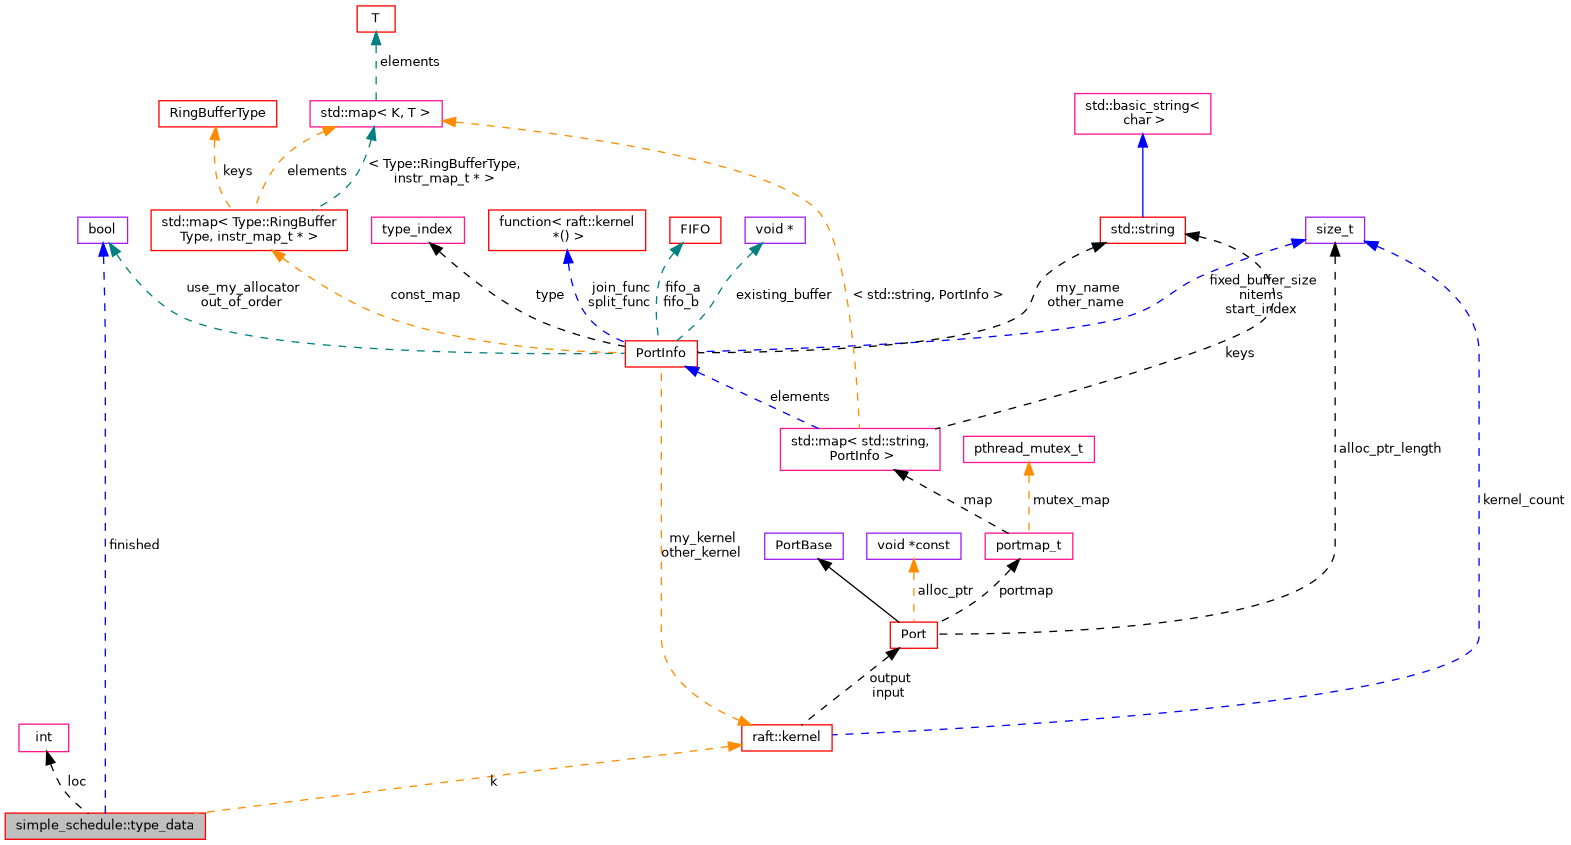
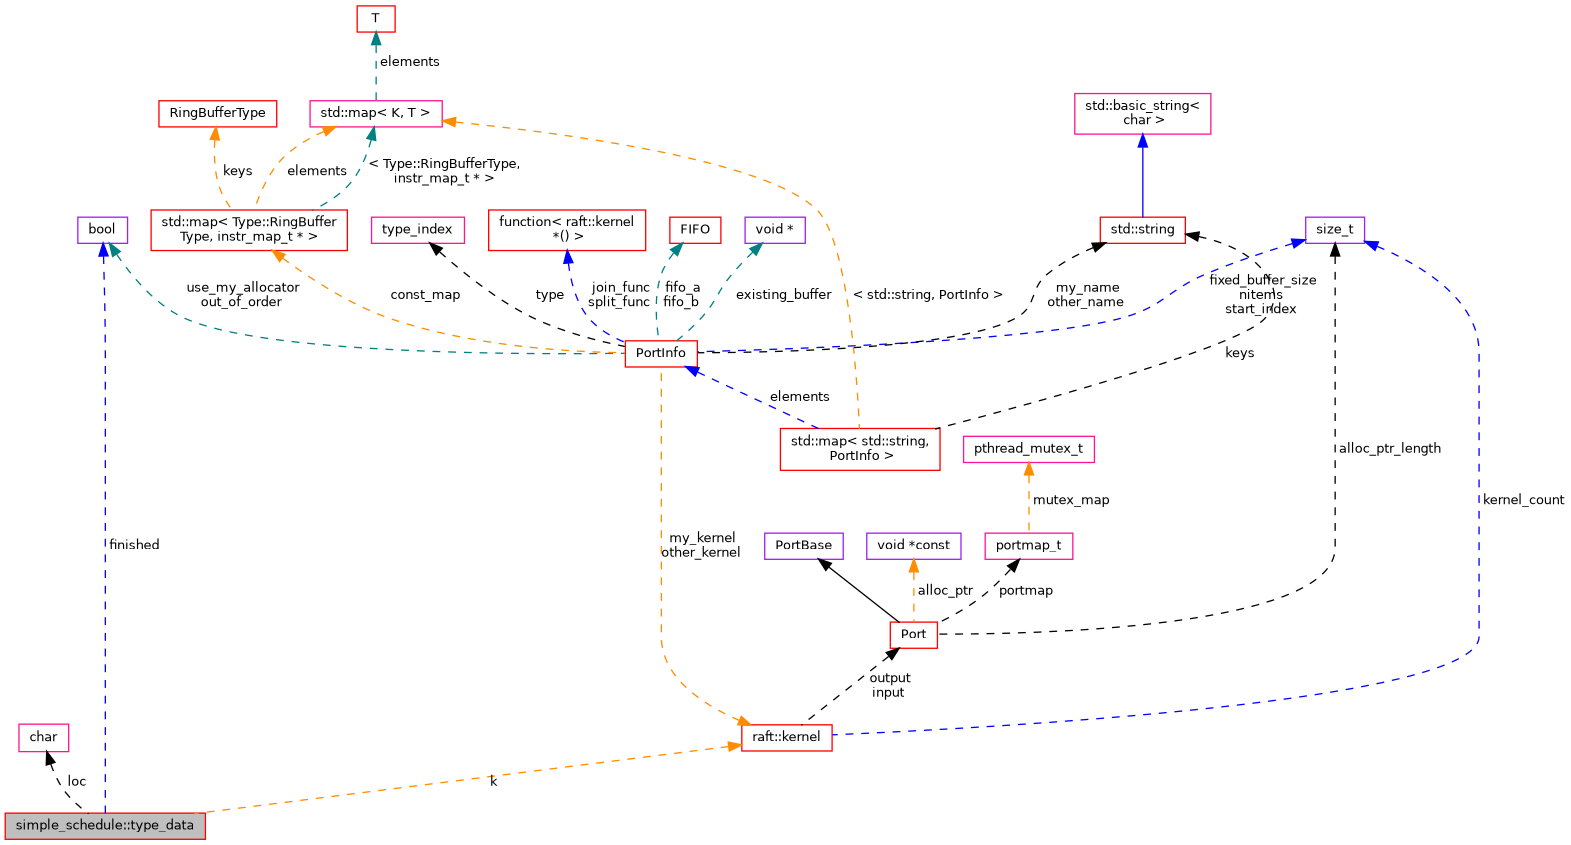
node "std::map< std::string, PortInfo >": color deeppink -> red
edge "portmap_t" -> "std::map< std::string, PortInfo >": removed, label "map"
node "int": label "int" -> "char"
